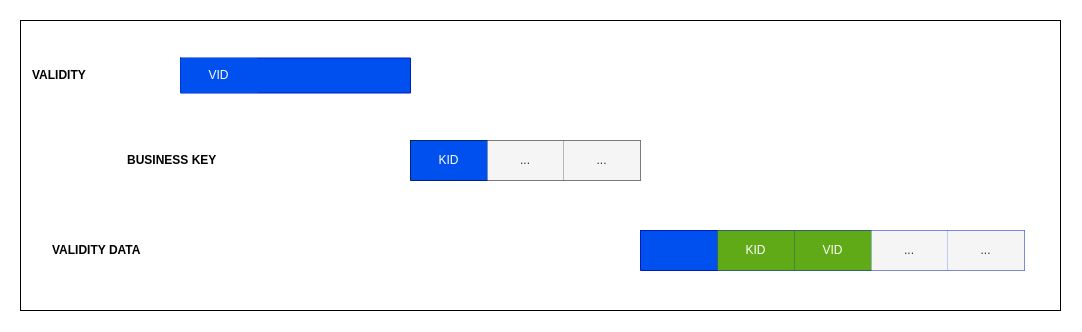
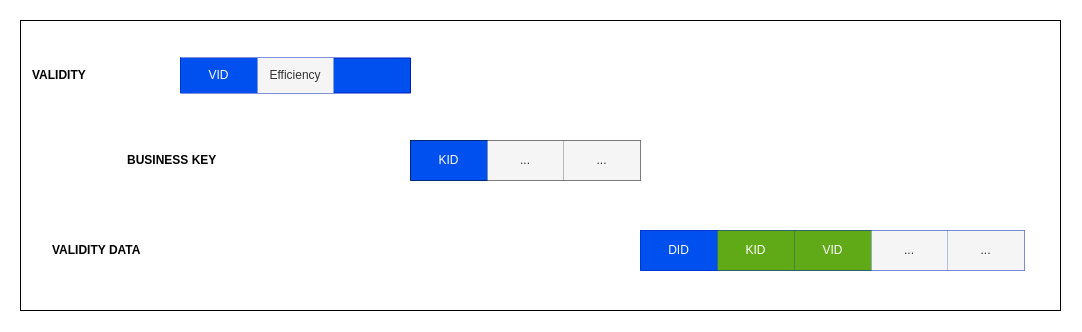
node "Efficiency": added
node "DID": added
